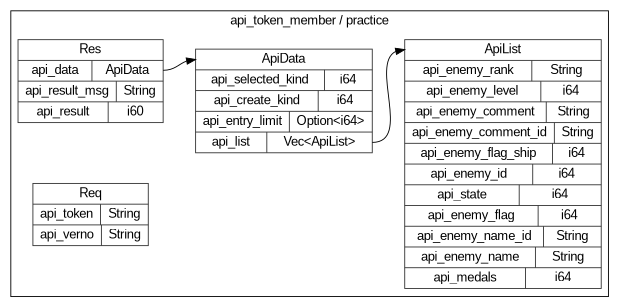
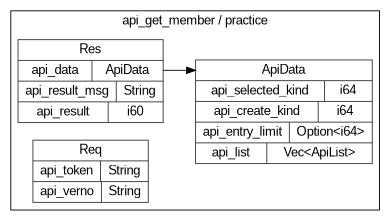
cluster "api_token_member / practice": label "api_token_member / practice" -> "api_get_member / practice"
node "ApiList": removed
